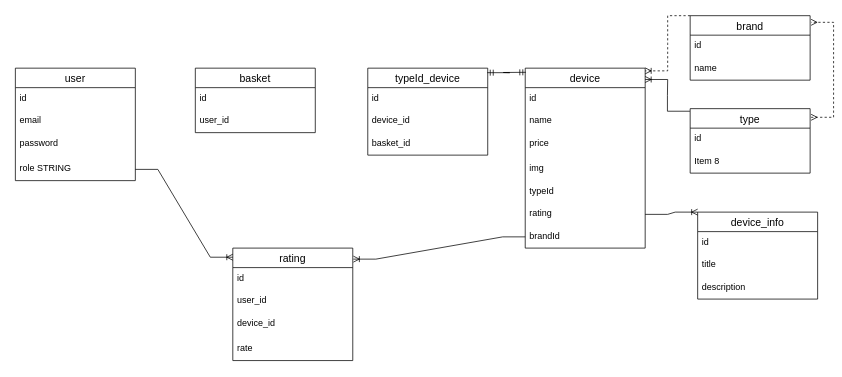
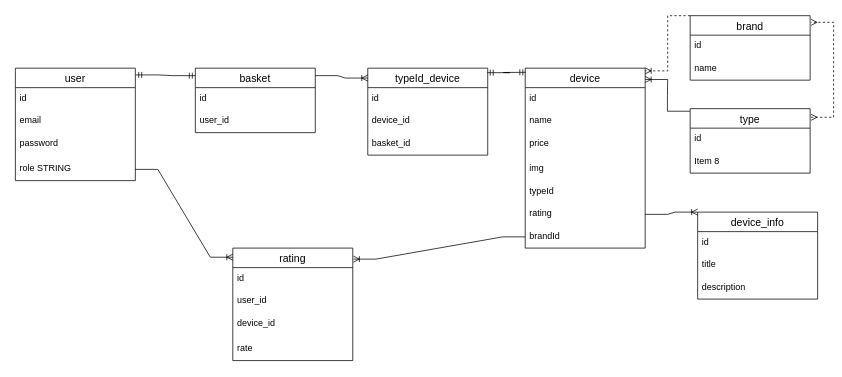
edge "basket" -- "user": added
edge "basket" -> "typeId_device": added
